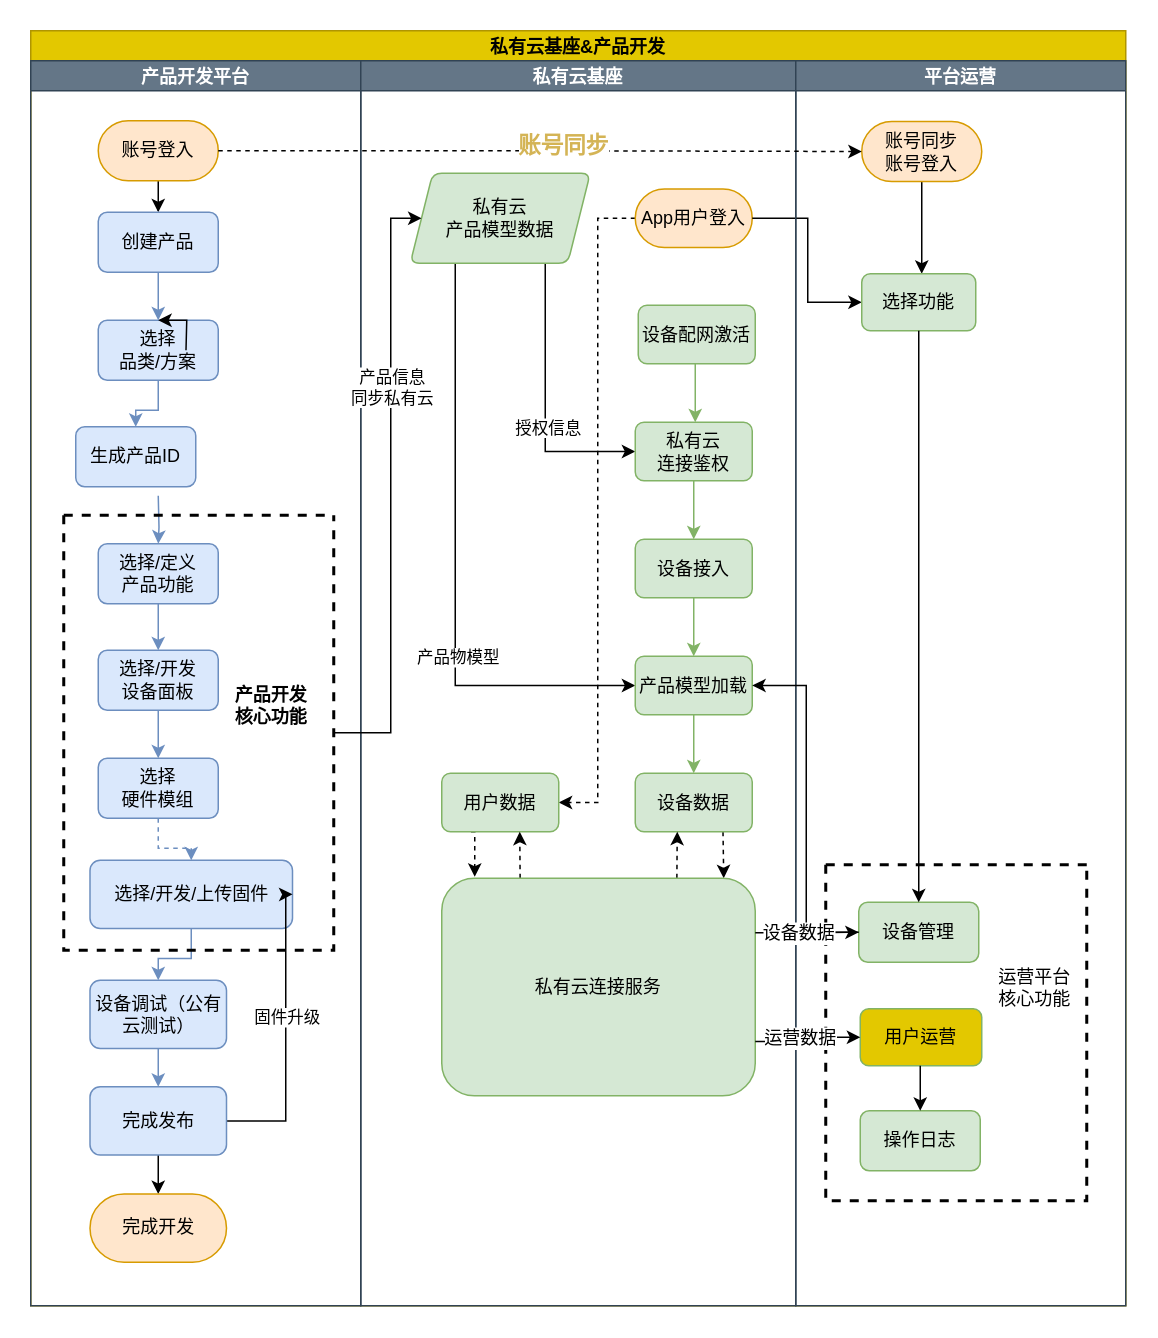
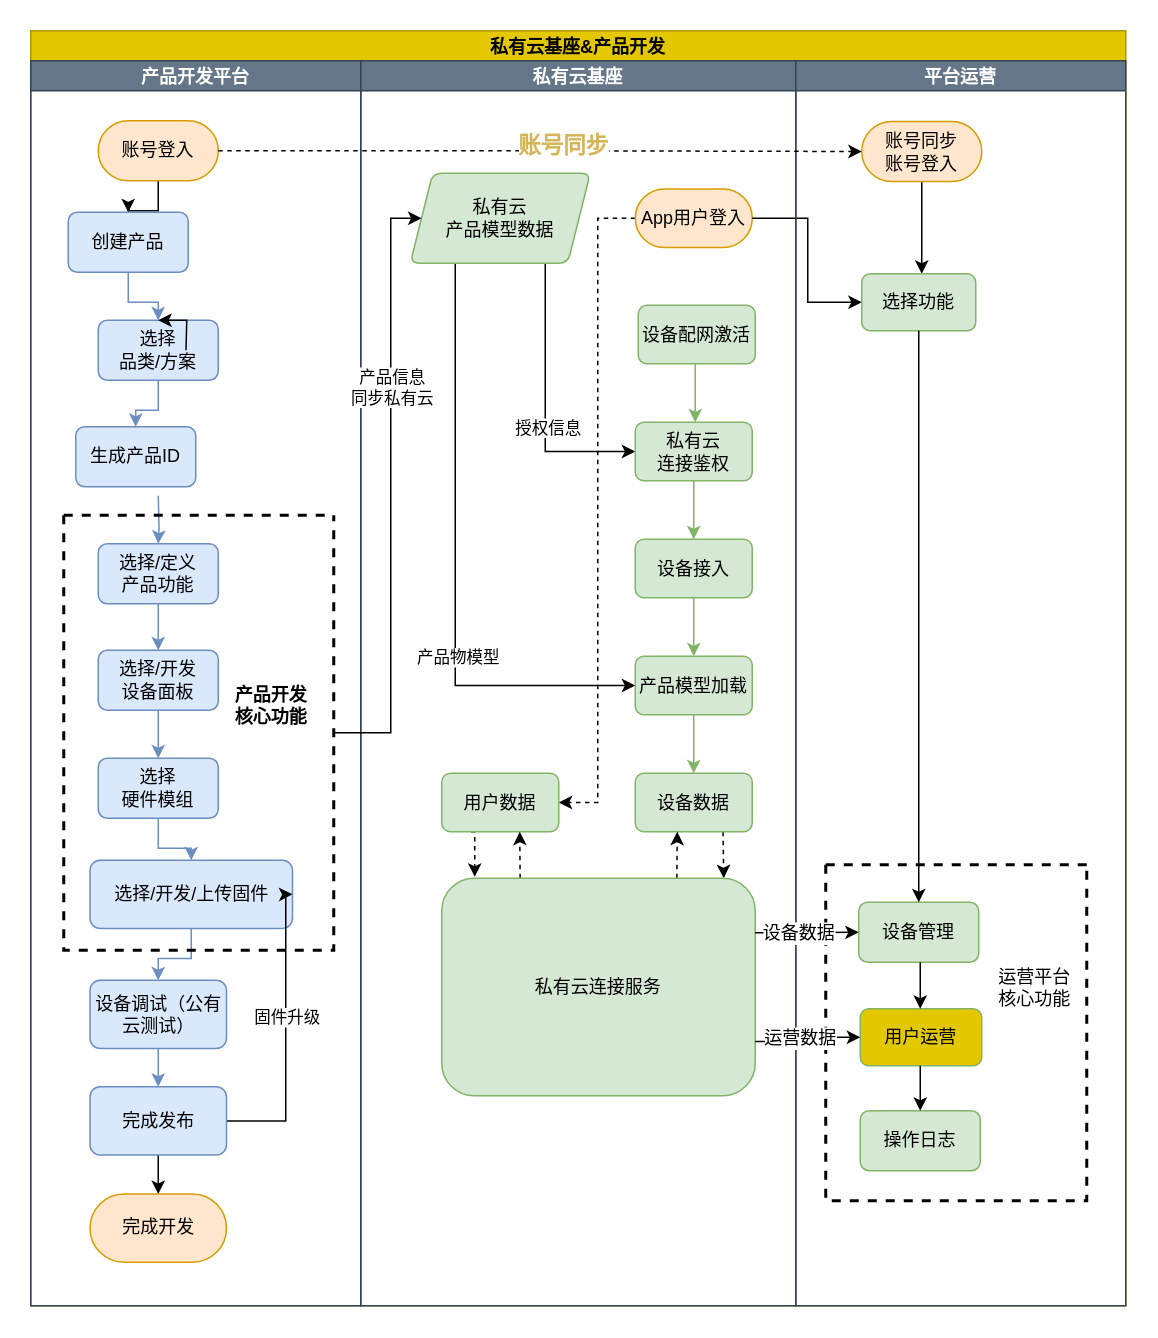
node "创建产品": moved (158, 242) -> (128, 242)
edge "设备管理" -> "产品模型加载": now "设备管理" -> "用户运营"
edge "选择 硬件模组" -> "选择/开发/上传固件": style dashed -> solid
